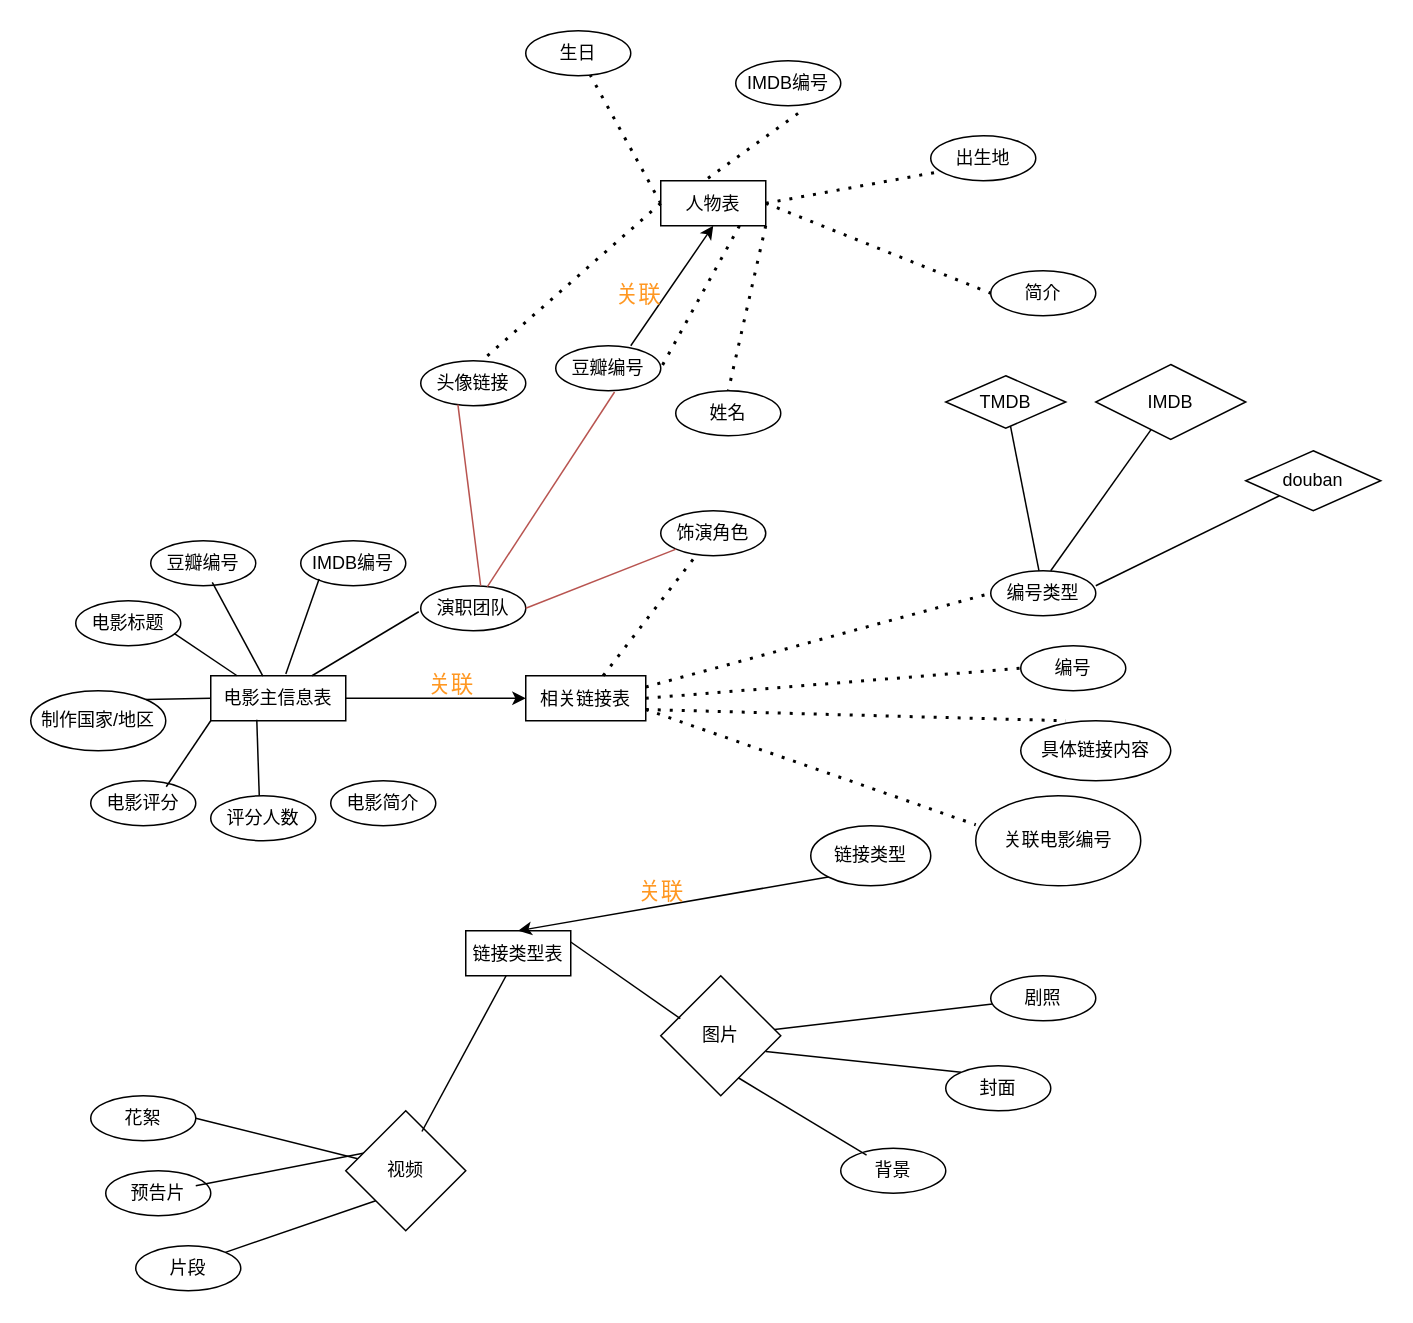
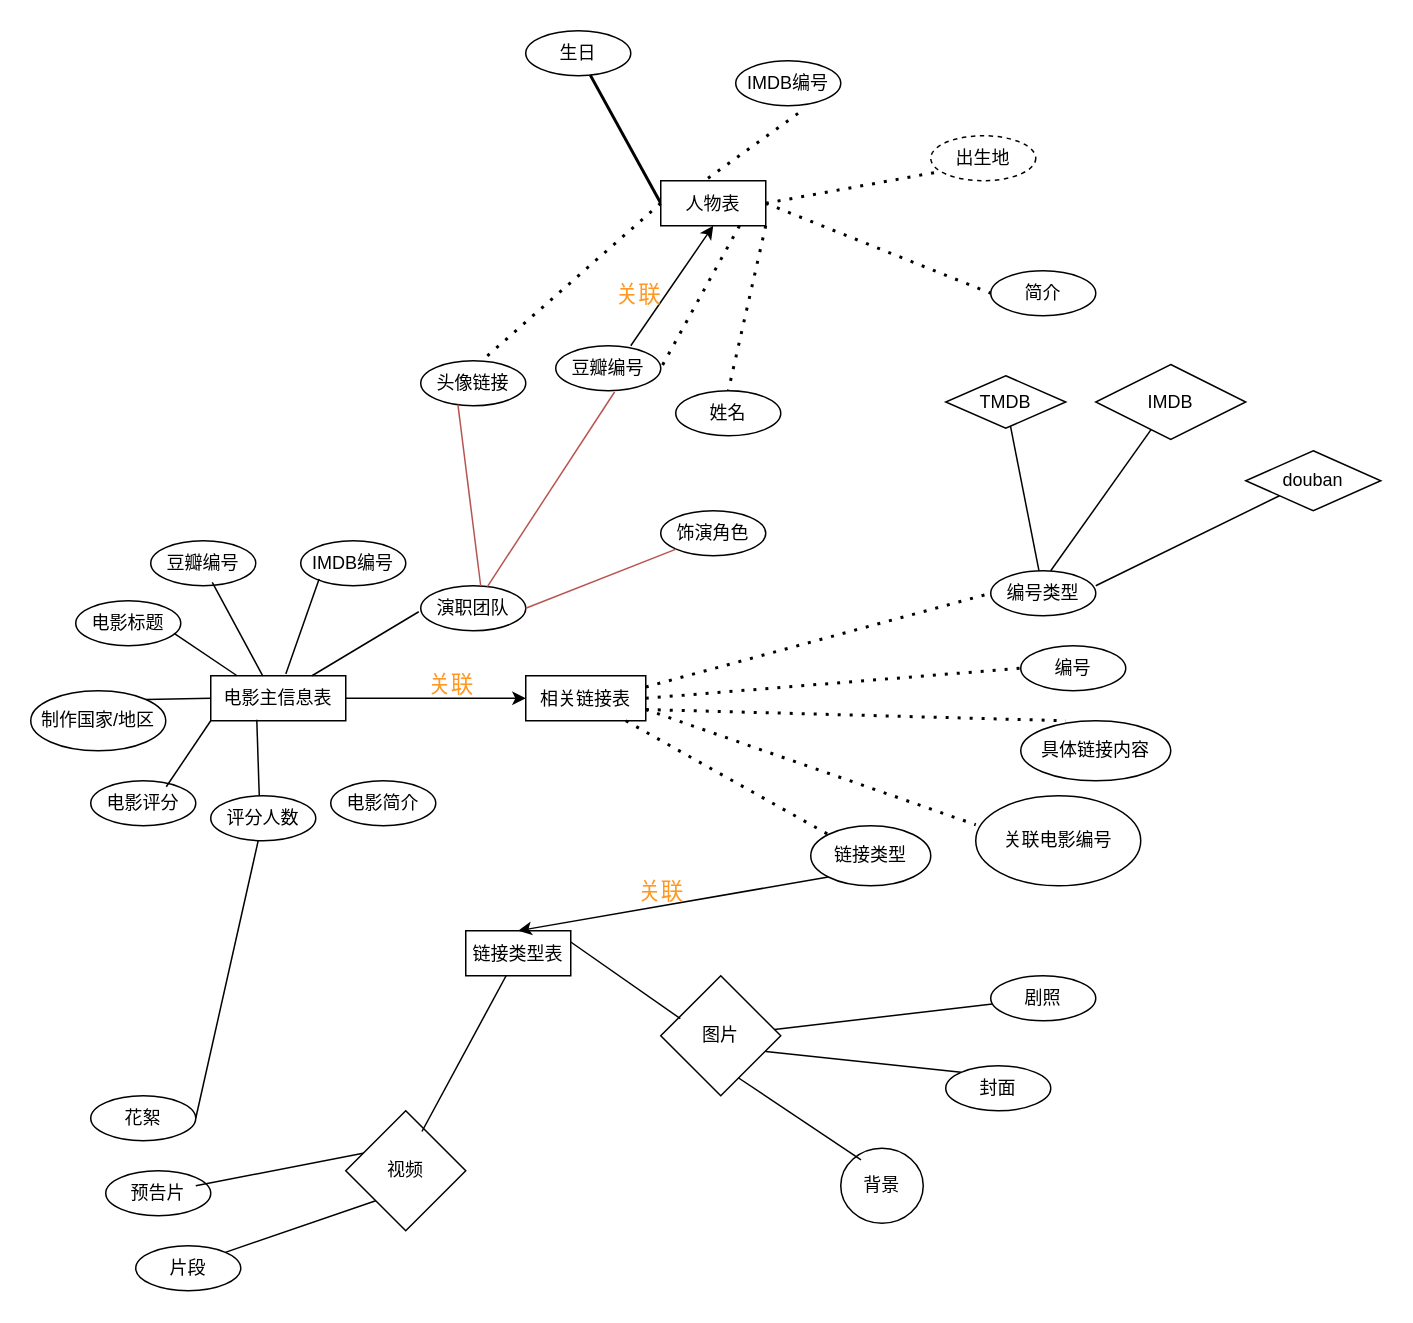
edge "生日" -- "人物表": style dashed -> solid
node "出生地": style solid -> dashed
edge "饰演角色" -- "相关链接表": now "链接类型" -- "相关链接表"
edge "花絮" -- "视频": now "花絮" -- "评分人数"
node "背景": size 105x45 -> 83x75
